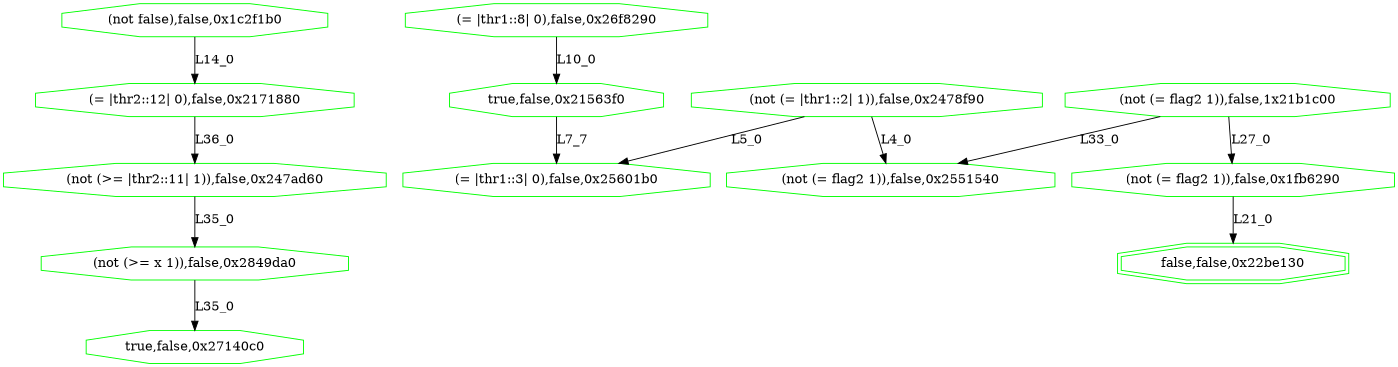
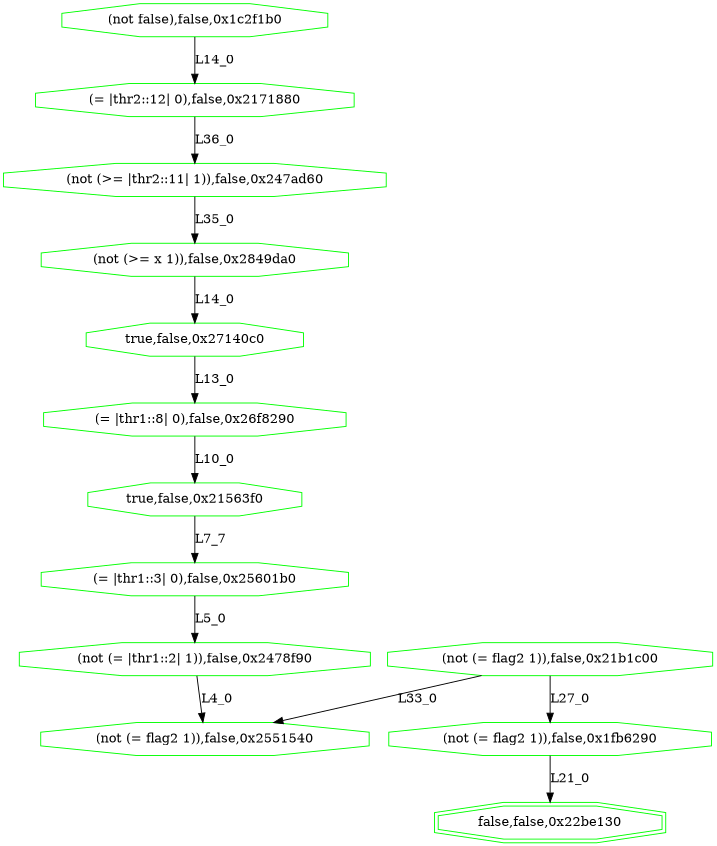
node "(not (= flag2 1)),false,1x21b1c00": label "(not (= flag2 1)),false,1x21b1c00" -> "(not (= flag2 1)),false,0x21b1c00"
edge "(not (= |thr1::2| 1)),false,0x2478f90" -> "(= |thr1::3| 0),false,0x25601b0": reversed
edge "(not (>= x 1)),false,0x2849da0" -> "true,false,0x27140c0": label "L35_0" -> "L14_0"
edge "true,false,0x27140c0" -> "(= |thr1::8| 0),false,0x26f8290": added, label "L13_0"
